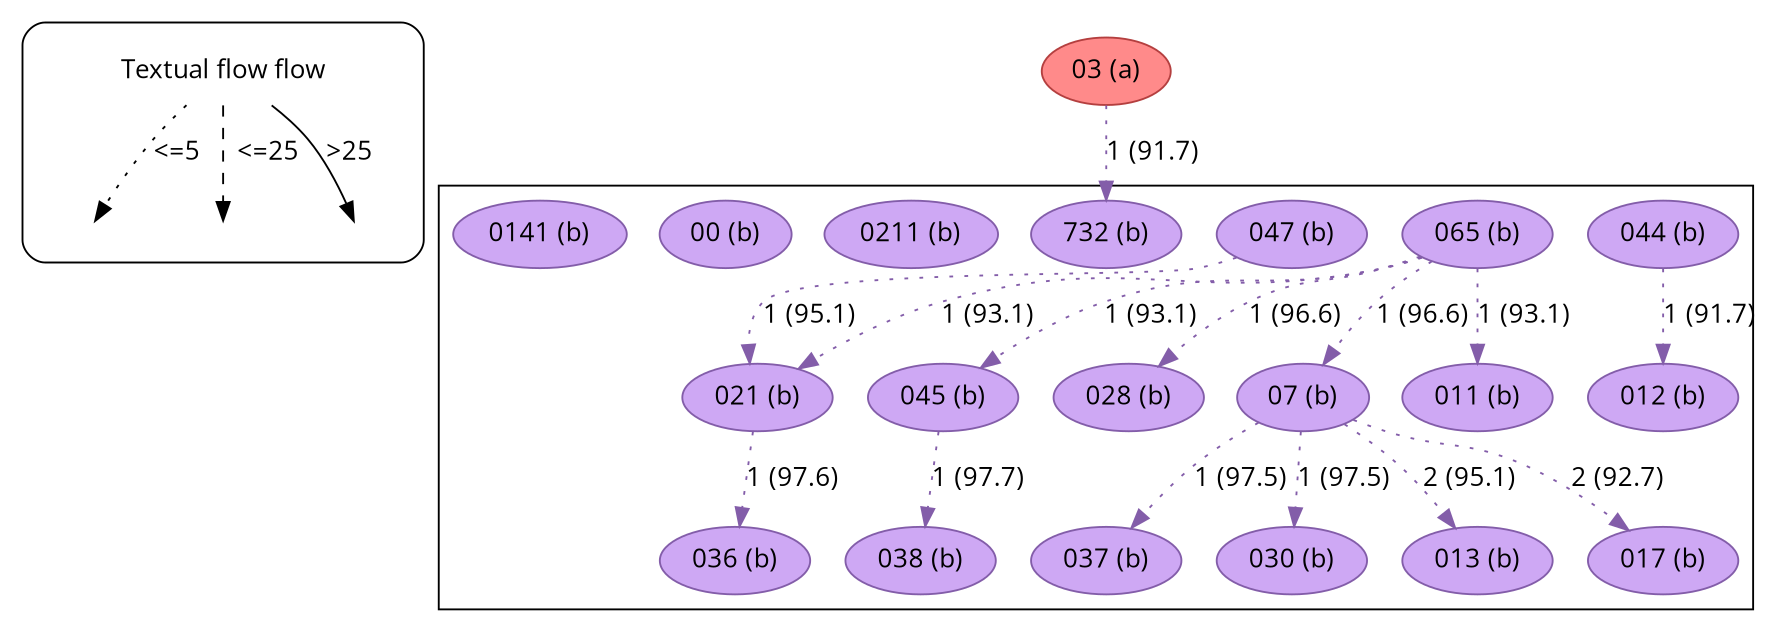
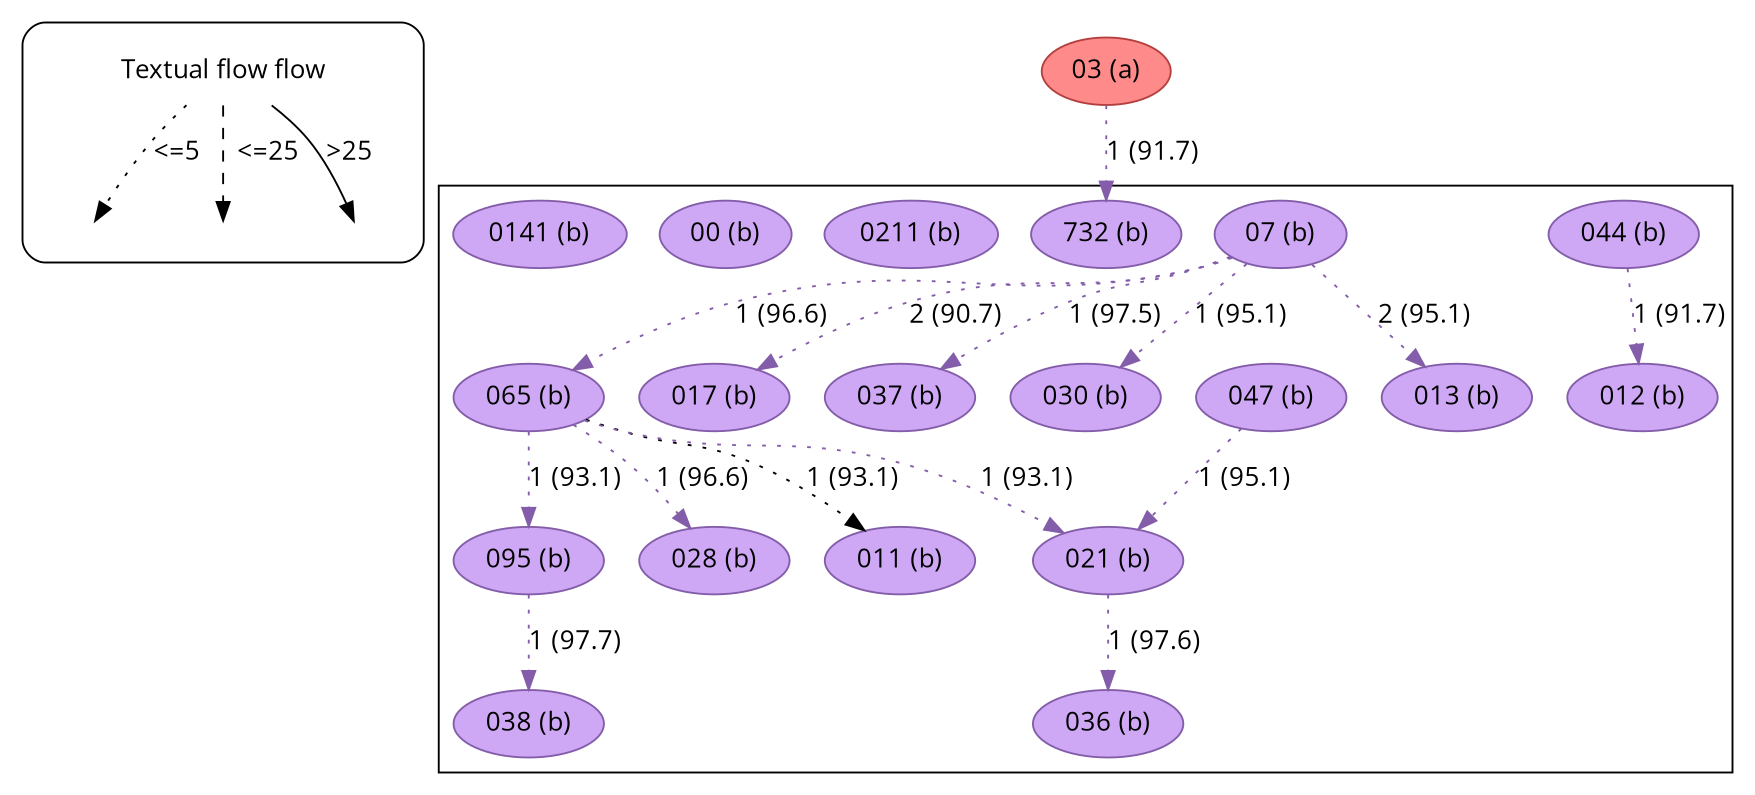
edge "065 (b)" -> "07 (b)": reversed
edge "065 (b)" -> "011 (b)": color #835da9 -> black
node "045 (b)": label "045 (b)" -> "095 (b)"
edge "07 (b)" -> "030 (b)": label "1 (97.5)" -> "1 (95.1)"
edge "07 (b)" -> "017 (b)": label "2 (92.7)" -> "2 (90.7)"
